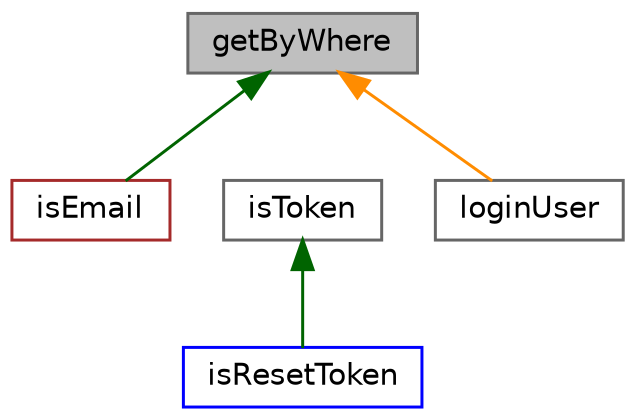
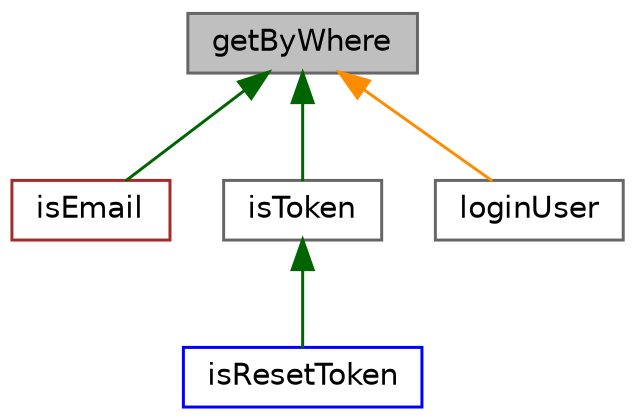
edge "isToken" -> "getByWhere": added
